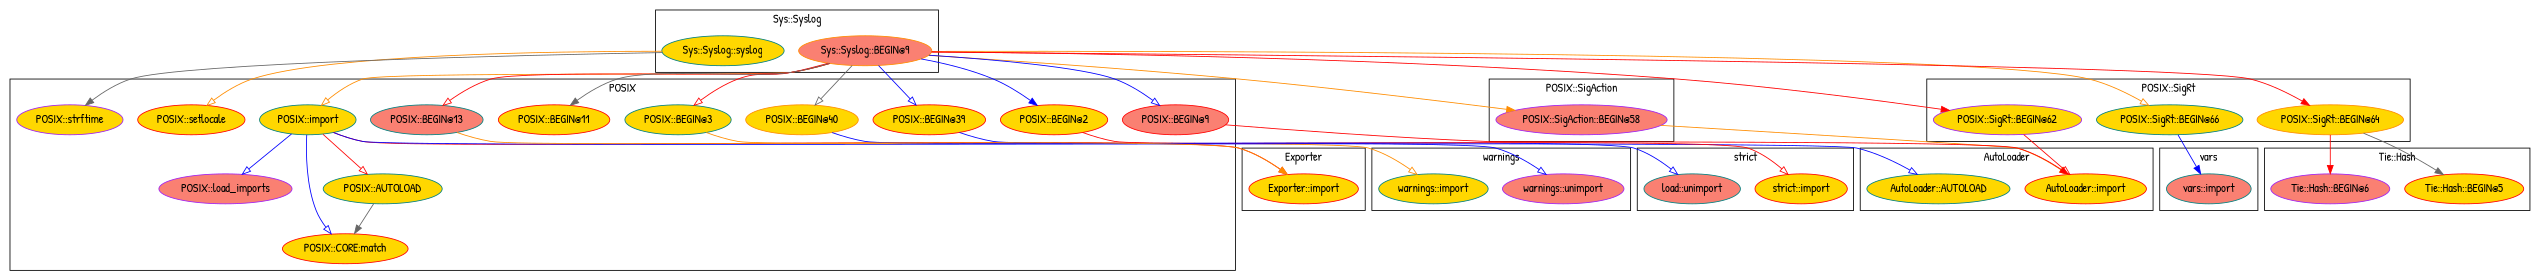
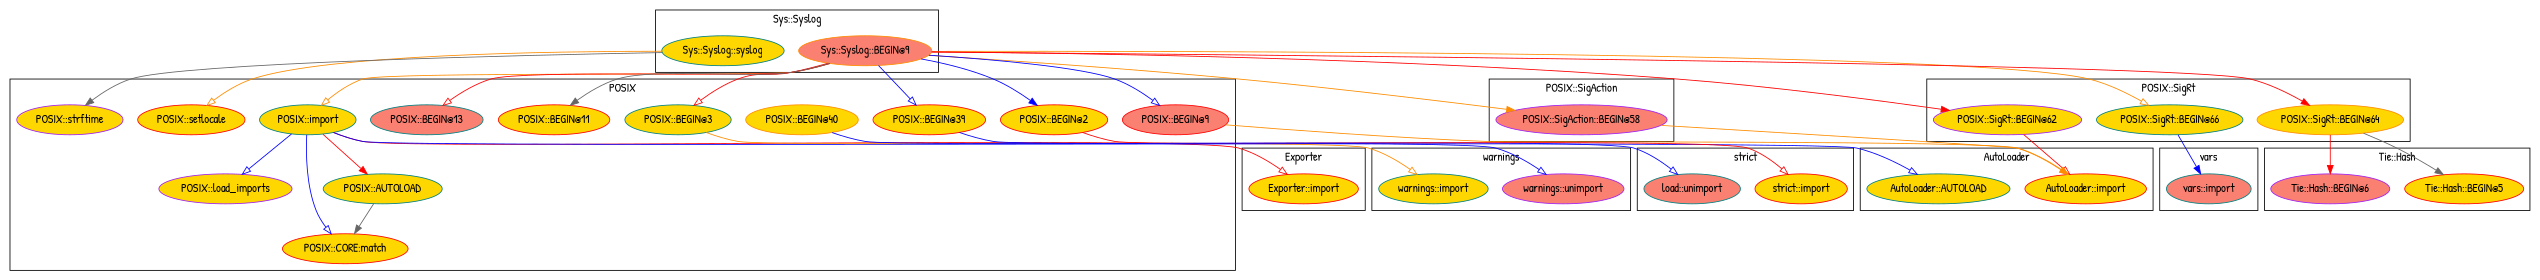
edge "Sys::Syslog::BEGIN@9" -> "POSIX::BEGIN@40": removed
edge "POSIX::BEGIN@13" -> "Exporter::import": removed
edge "POSIX::BEGIN@9" -> "AutoLoader::import": color red -> darkorange
edge "POSIX::import" -> "POSIX::AUTOLOAD": arrowhead onormal -> normal
node "POSIX::load_imports": fillcolor salmon -> gold
